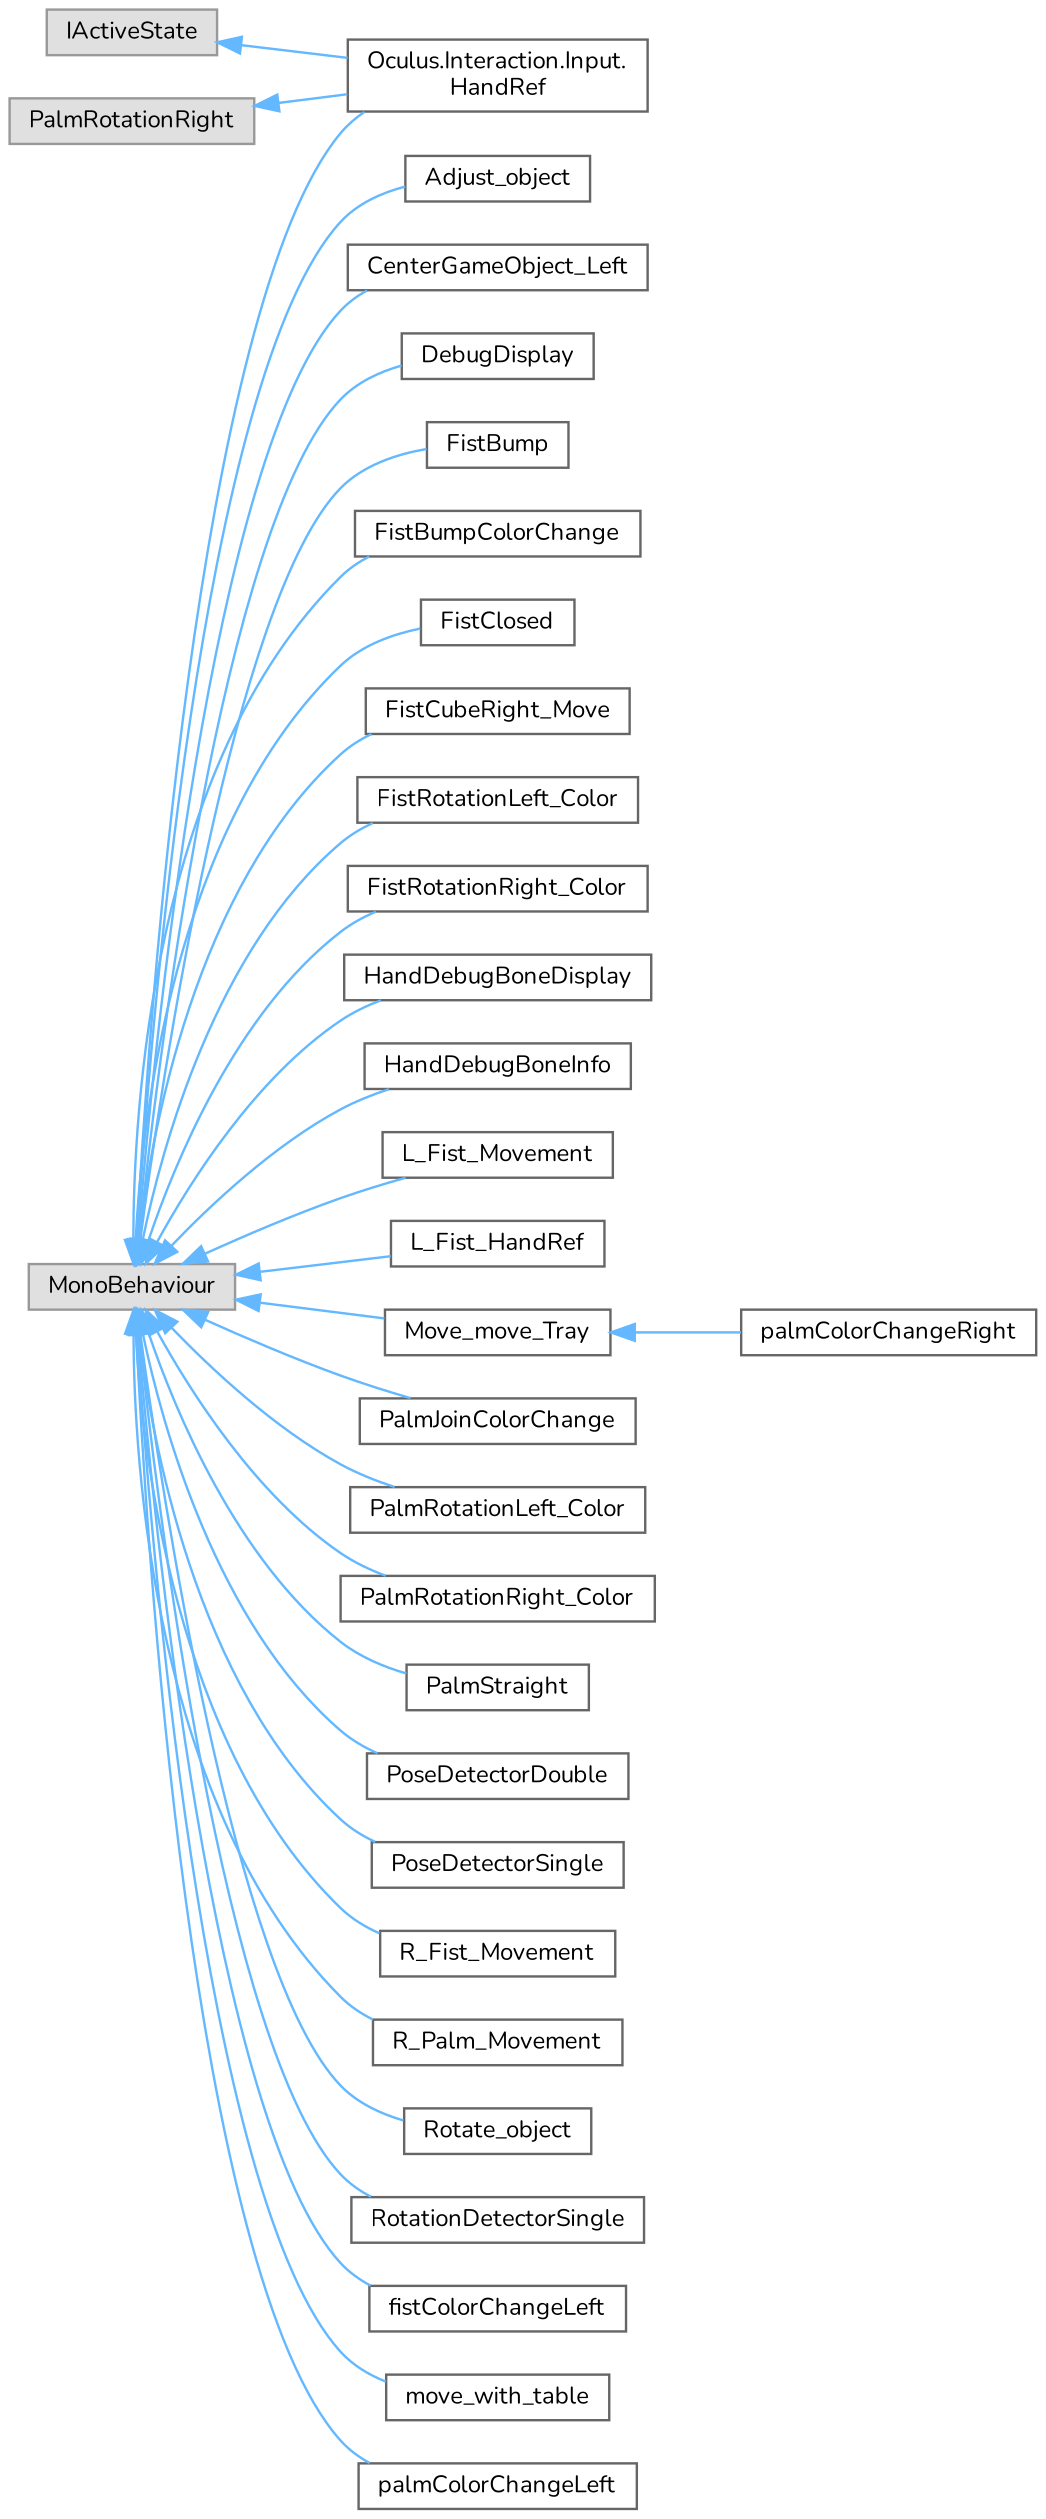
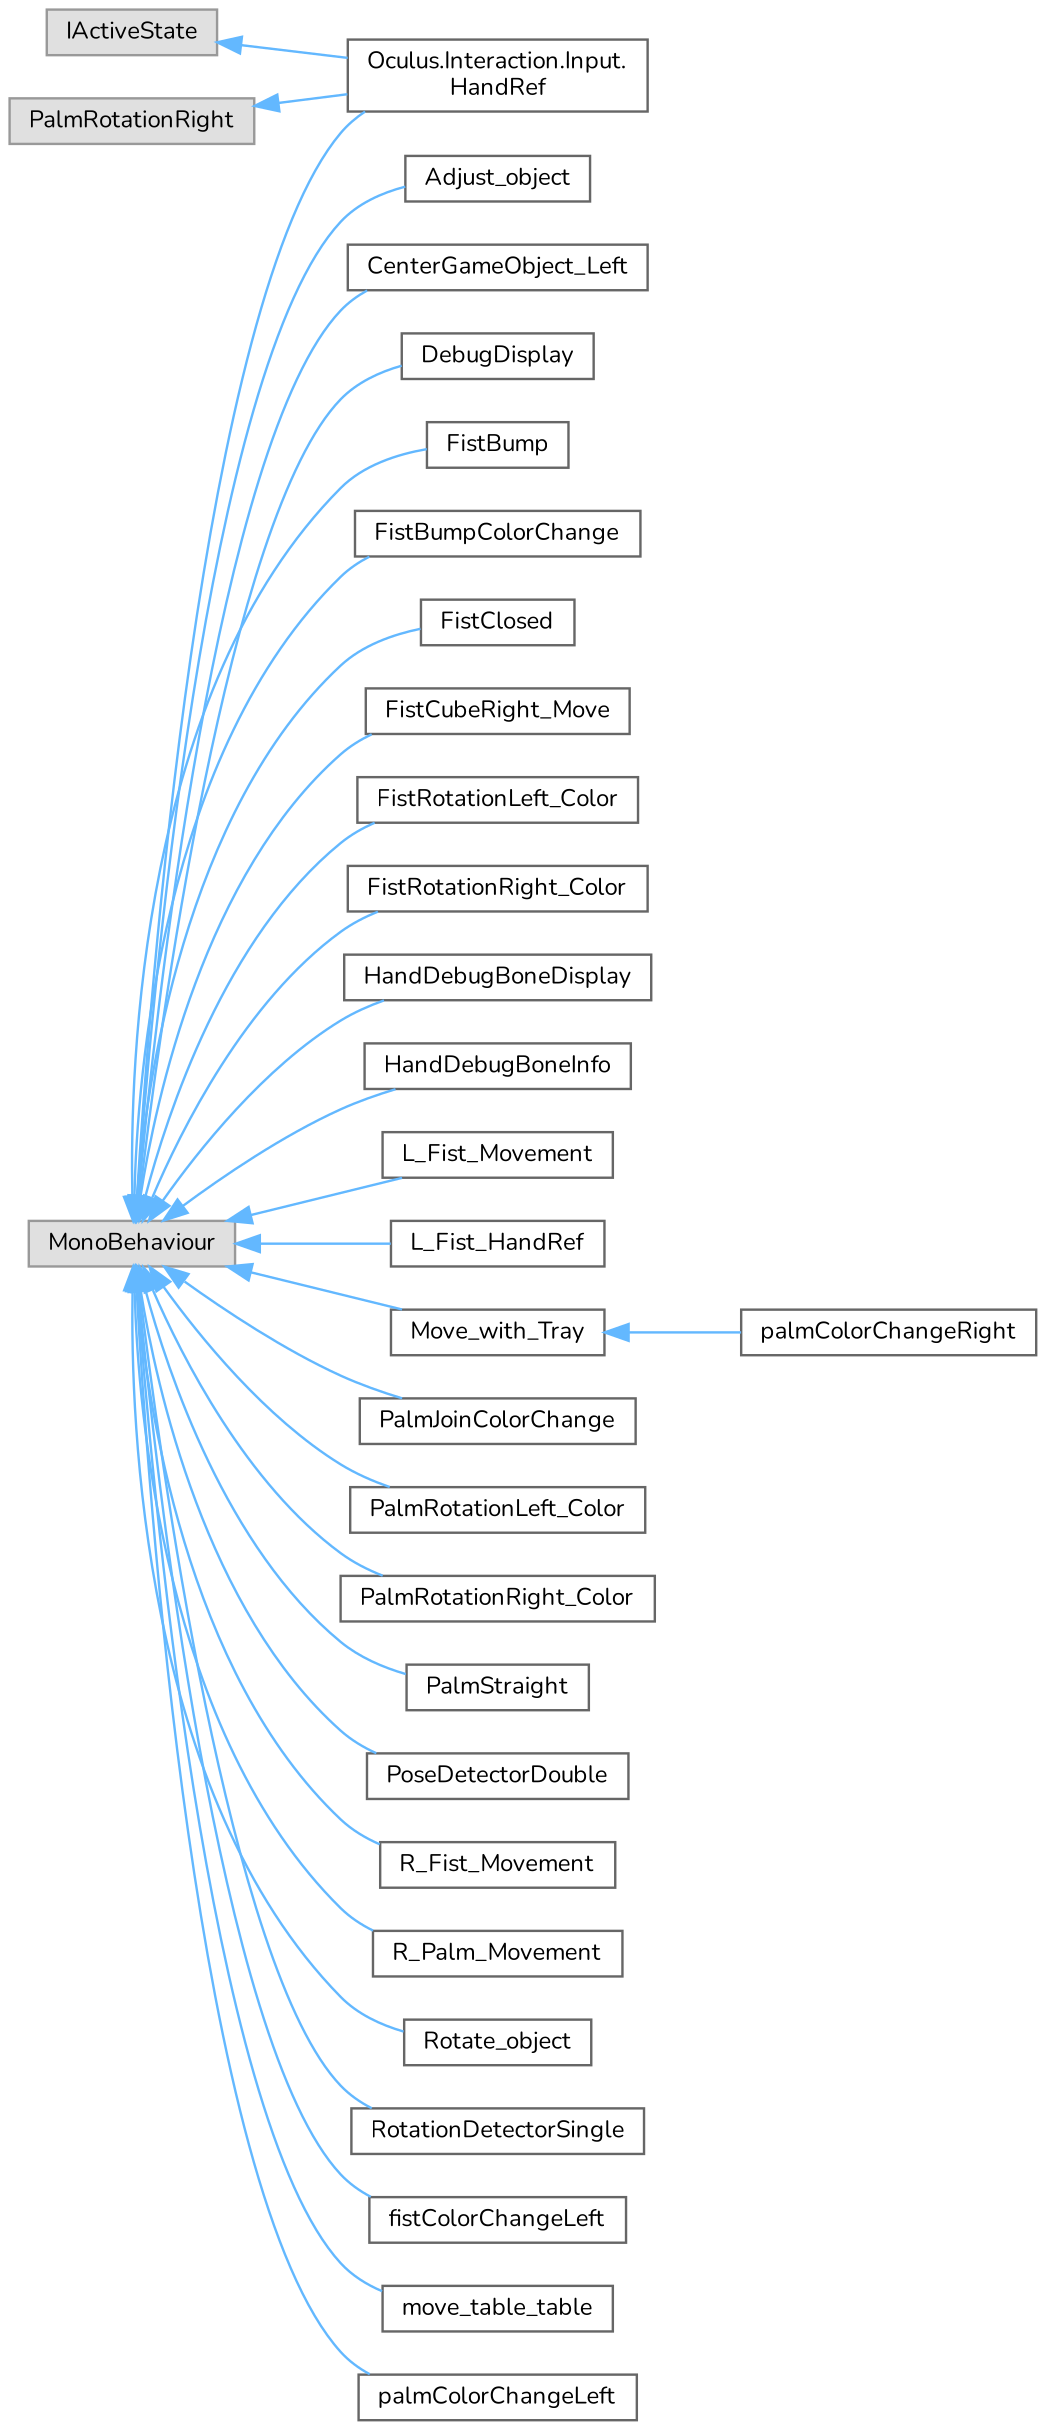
node "Move_move_Tray": label "Move_move_Tray" -> "Move_with_Tray"
node "PoseDetectorSingle": removed
node "move_with_table": label "move_with_table" -> "move_table_table"
